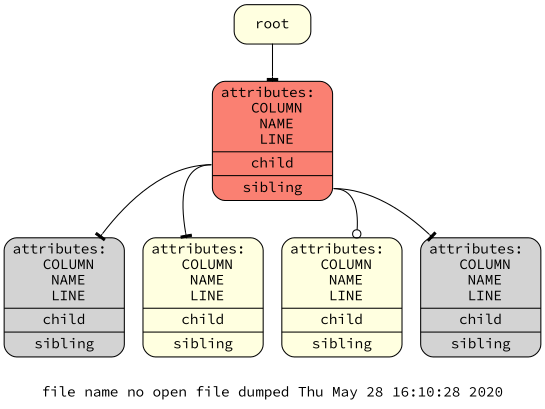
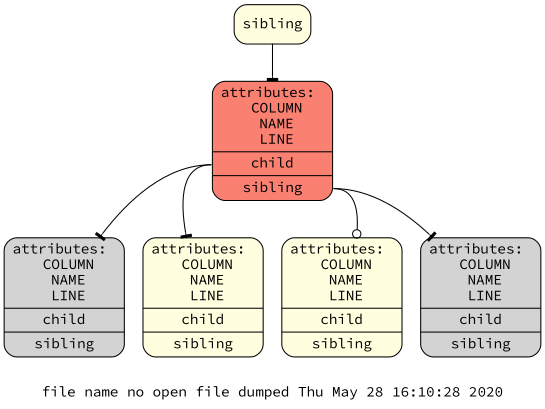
node "root": label "root" -> "sibling"
